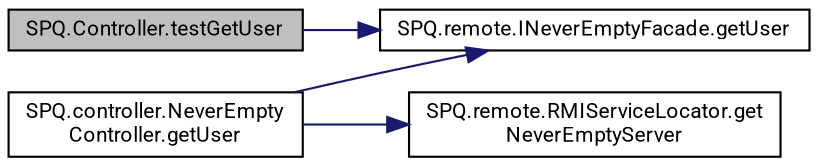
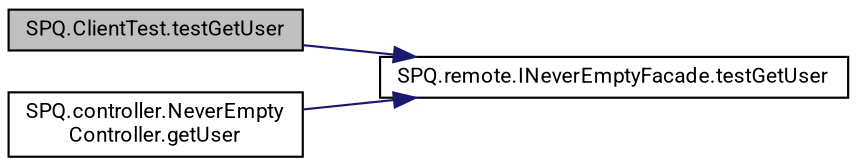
node "SPQ.Controller.testGetUser": label "SPQ.Controller.testGetUser" -> "SPQ.ClientTest.testGetUser"
node "SPQ.remote.INeverEmptyFacade.getUser": label "SPQ.remote.INeverEmptyFacade.getUser" -> "SPQ.remote.INeverEmptyFacade.testGetUser"
node "SPQ.remote.RMIServiceLocator.get NeverEmptyServer": removed
